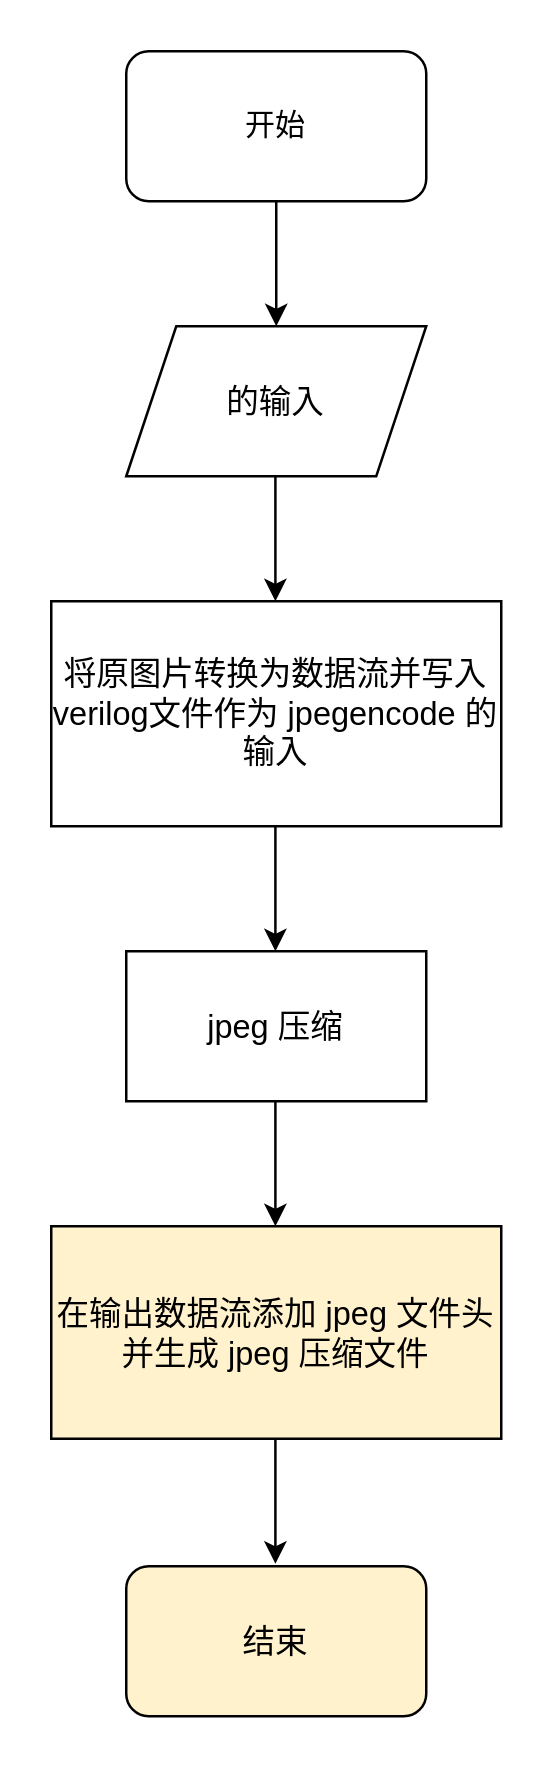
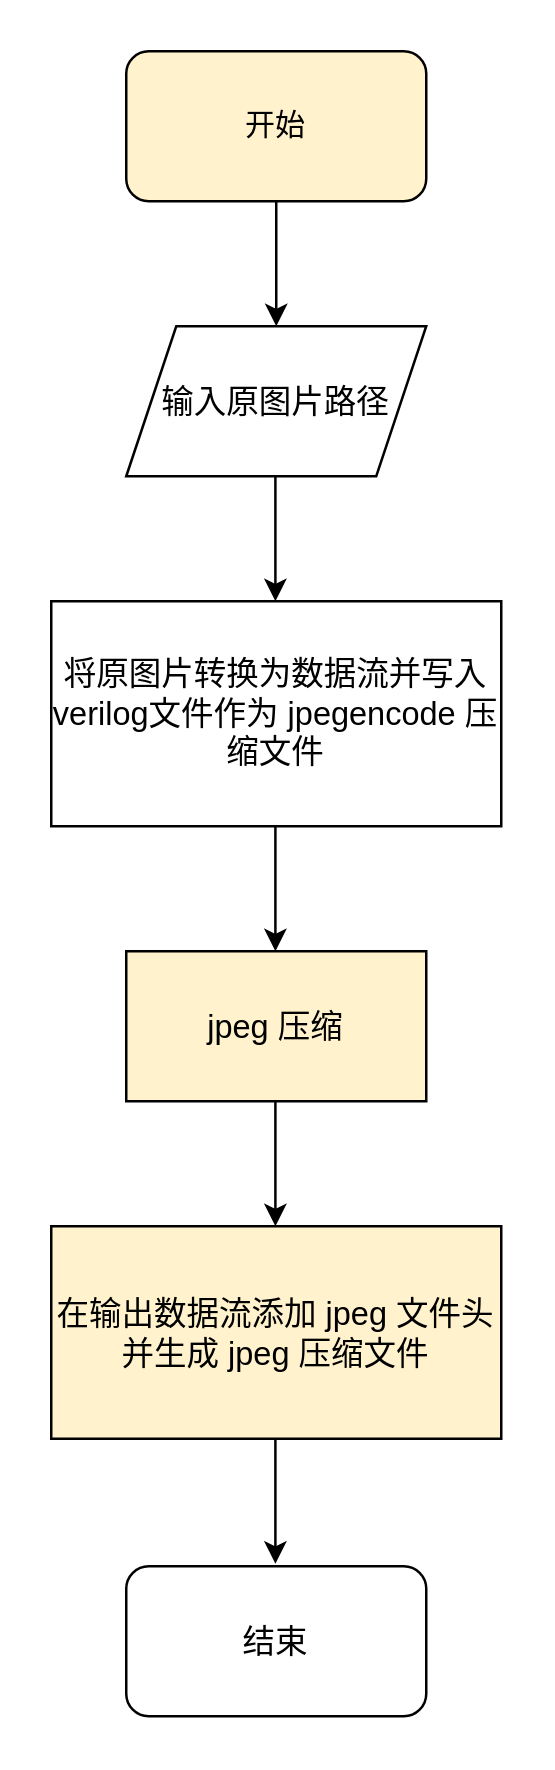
node "开始": fillcolor #ffffff -> #fff2cc
node "的输入": label "的输入" -> "输入原图片路径"
node "将原图片转换为数据流并写入verilog文件作为 jpegencode 的输入": label "将原图片转换为数据流并写入verilog文件作为 jpegencode 的输入" -> "将原图片转换为数据流并写入verilog文件作为 jpegencode 压缩文件"
node "jpeg 压缩": fillcolor #ffffff -> #fff2cc
node "结束": fillcolor #fff2cc -> #ffffff
